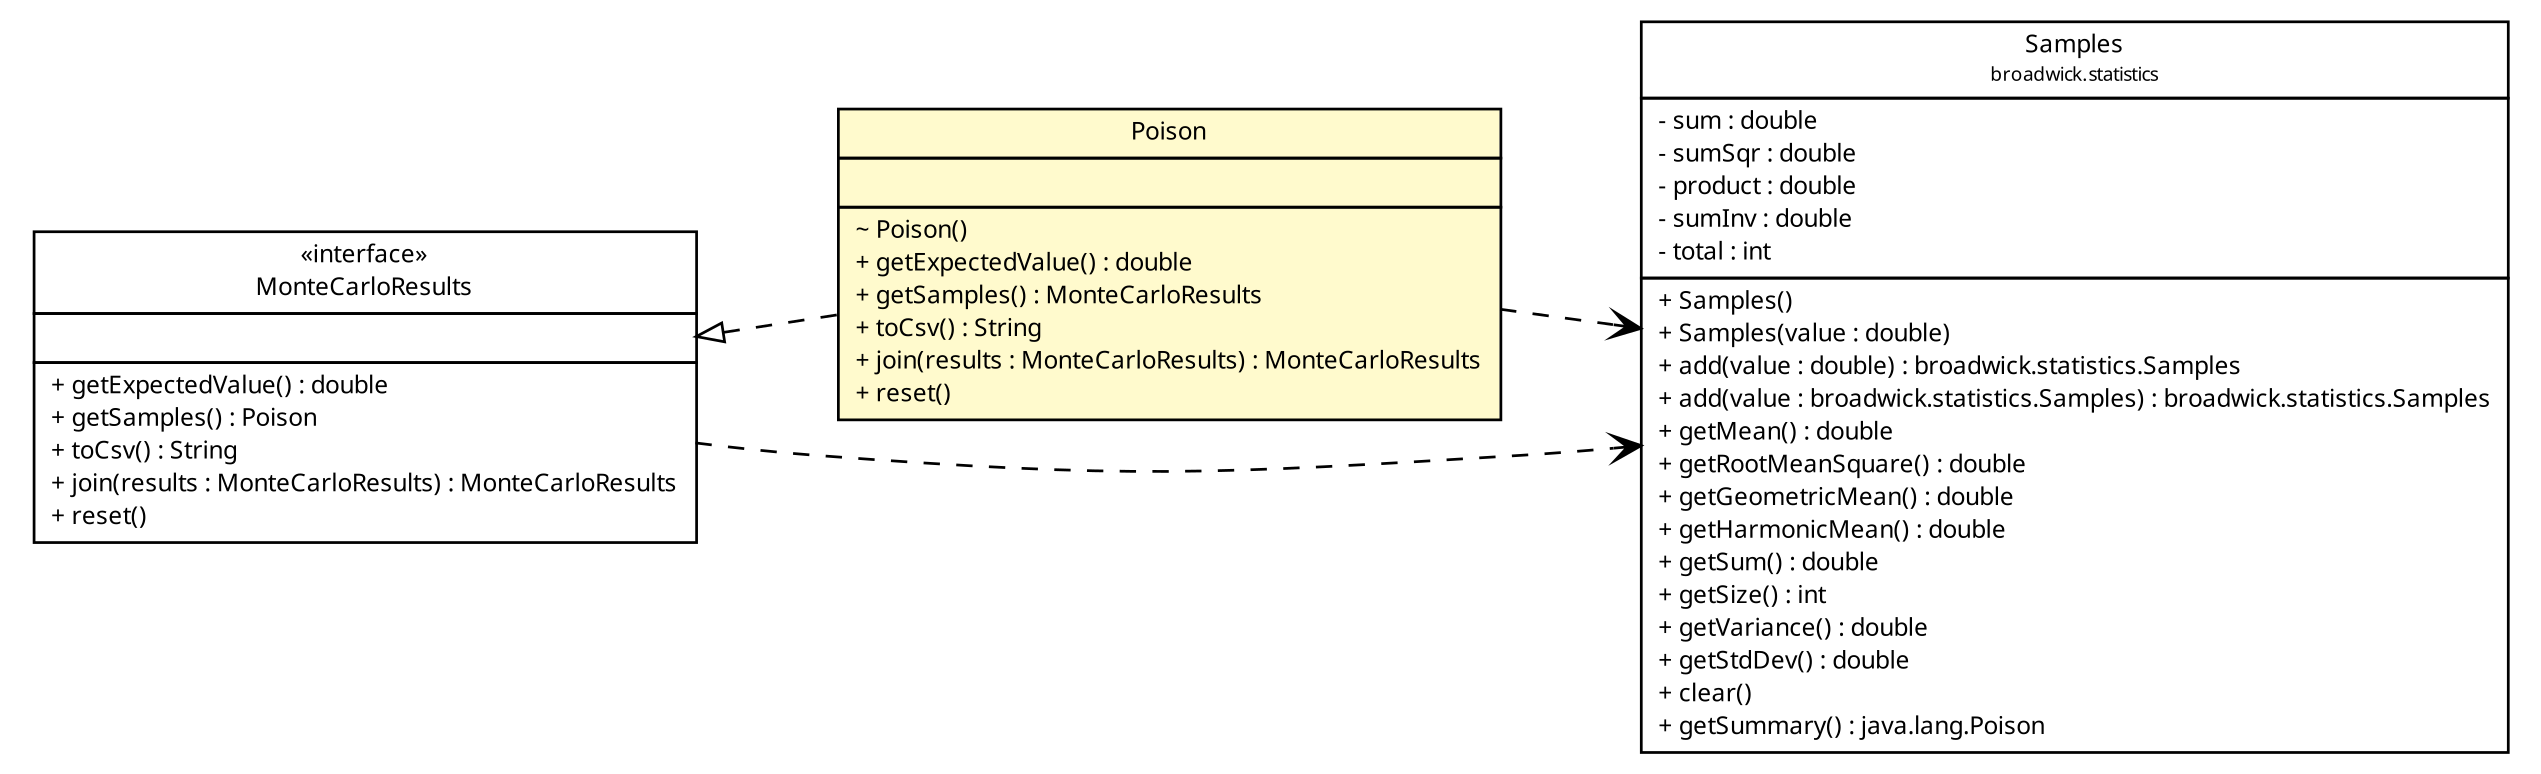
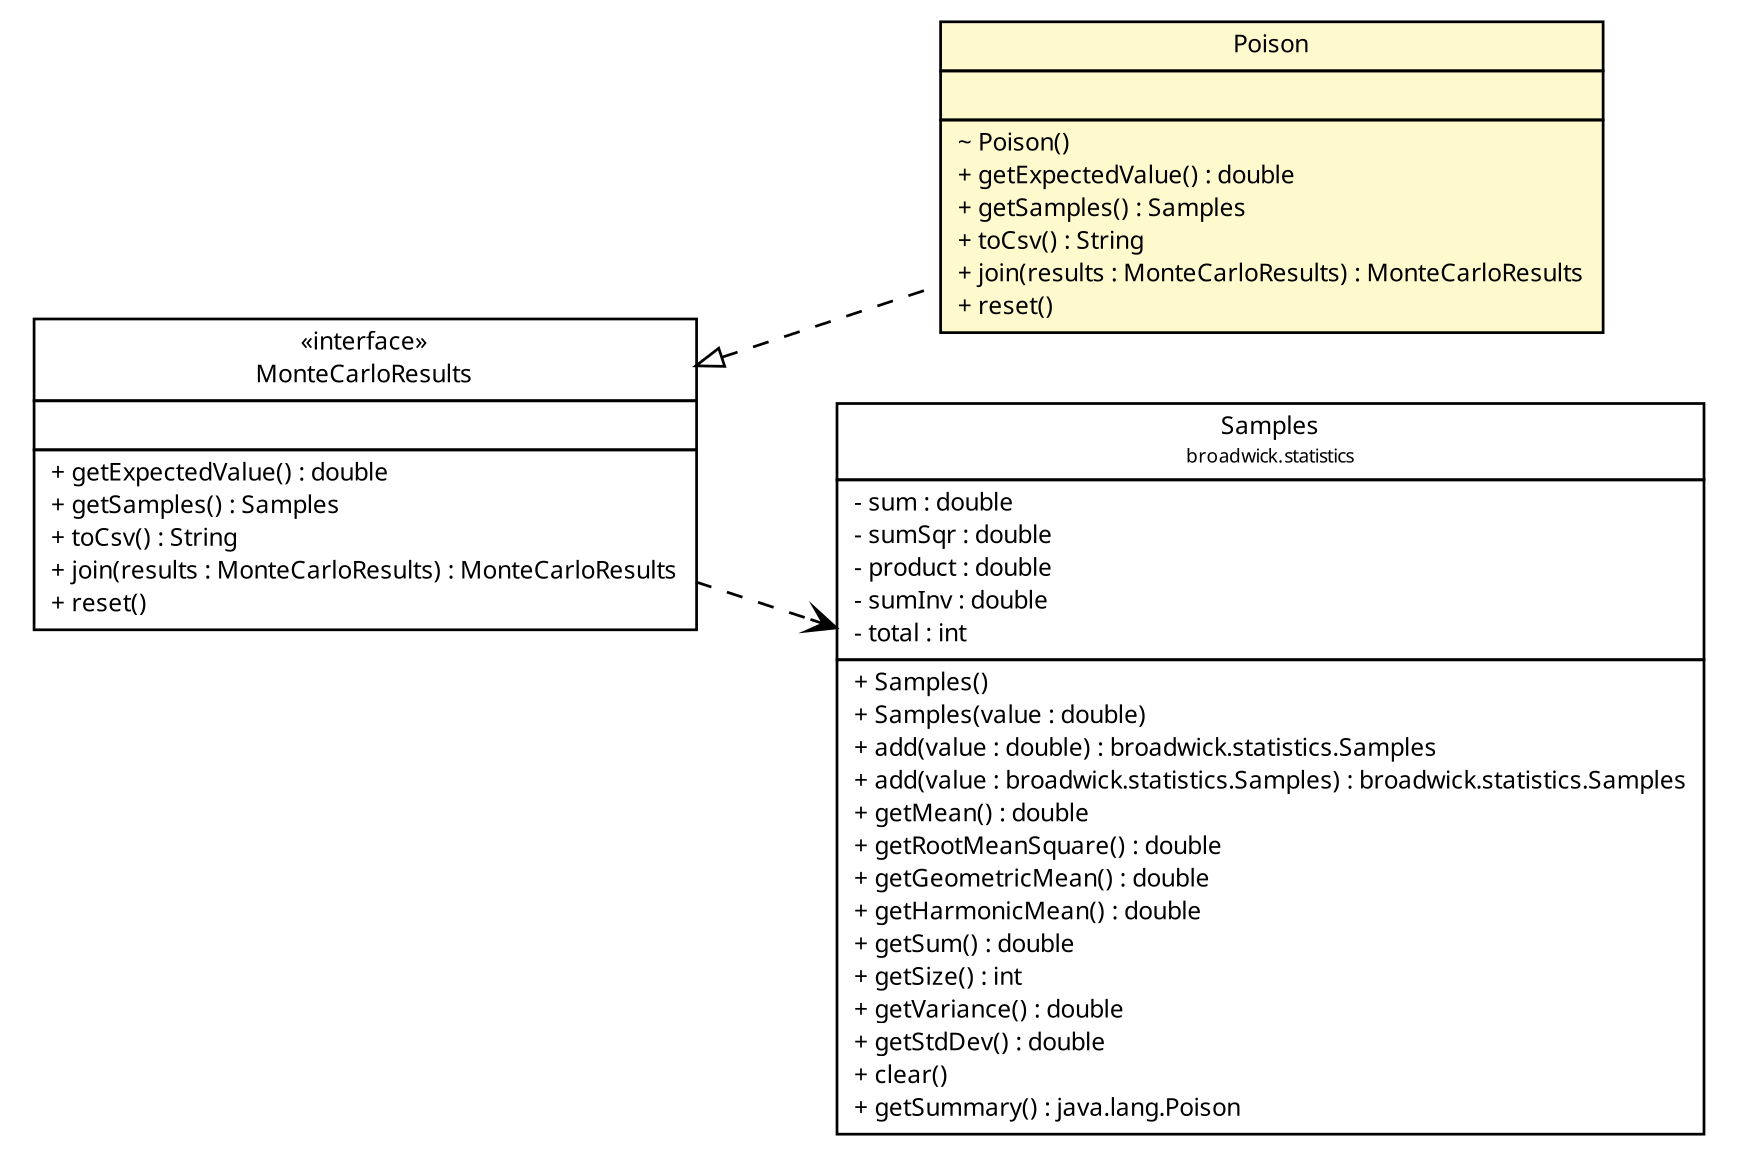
node "Poison": text "+ getSamples() : MonteCarloResults" -> "+ getSamples() : Samples"
edge "Poison" -> "Samples": removed
node "MonteCarloResults": text "+ getSamples() : Poison" -> "+ getSamples() : Samples"
